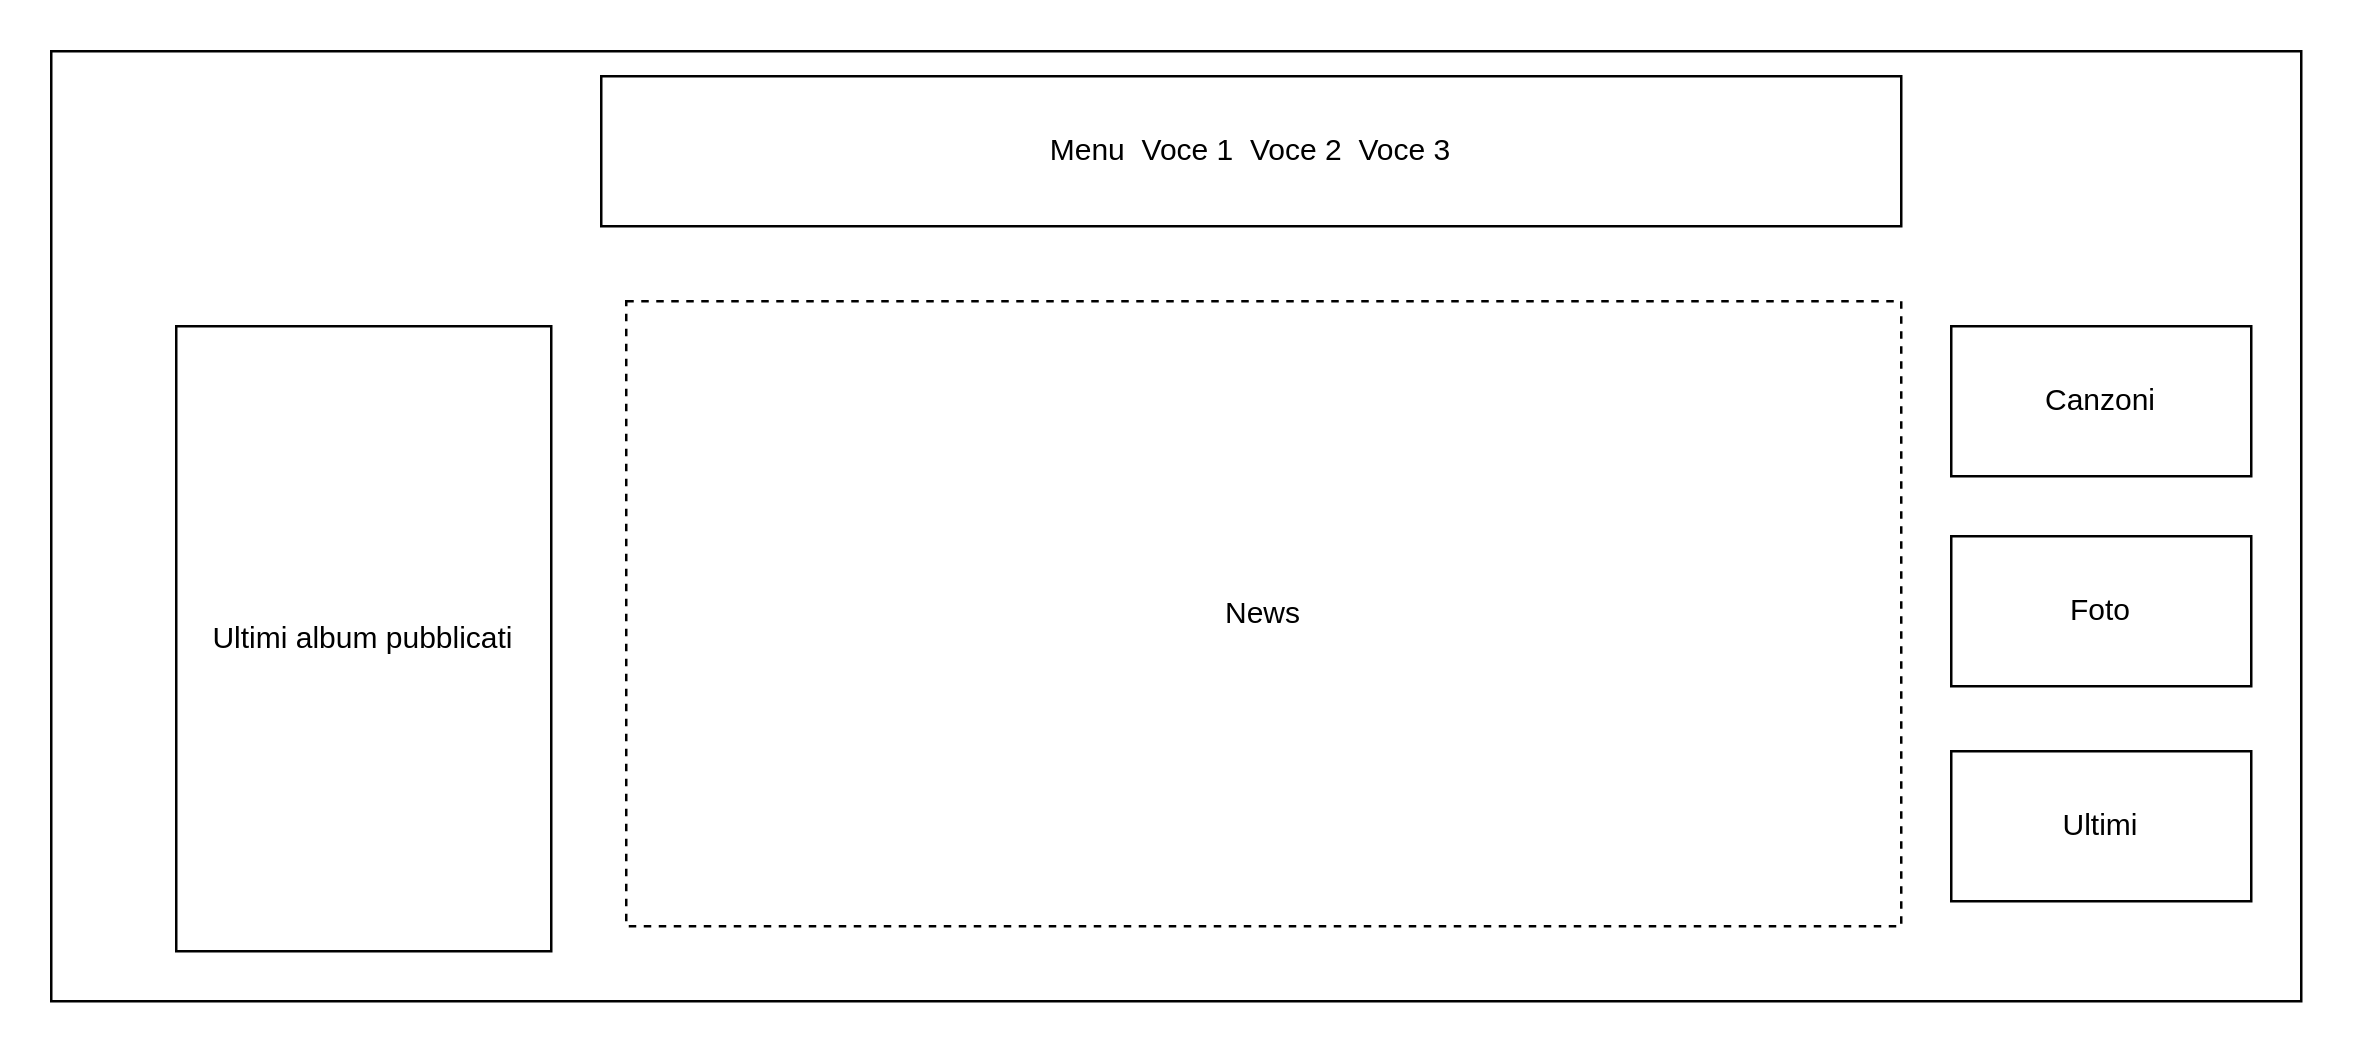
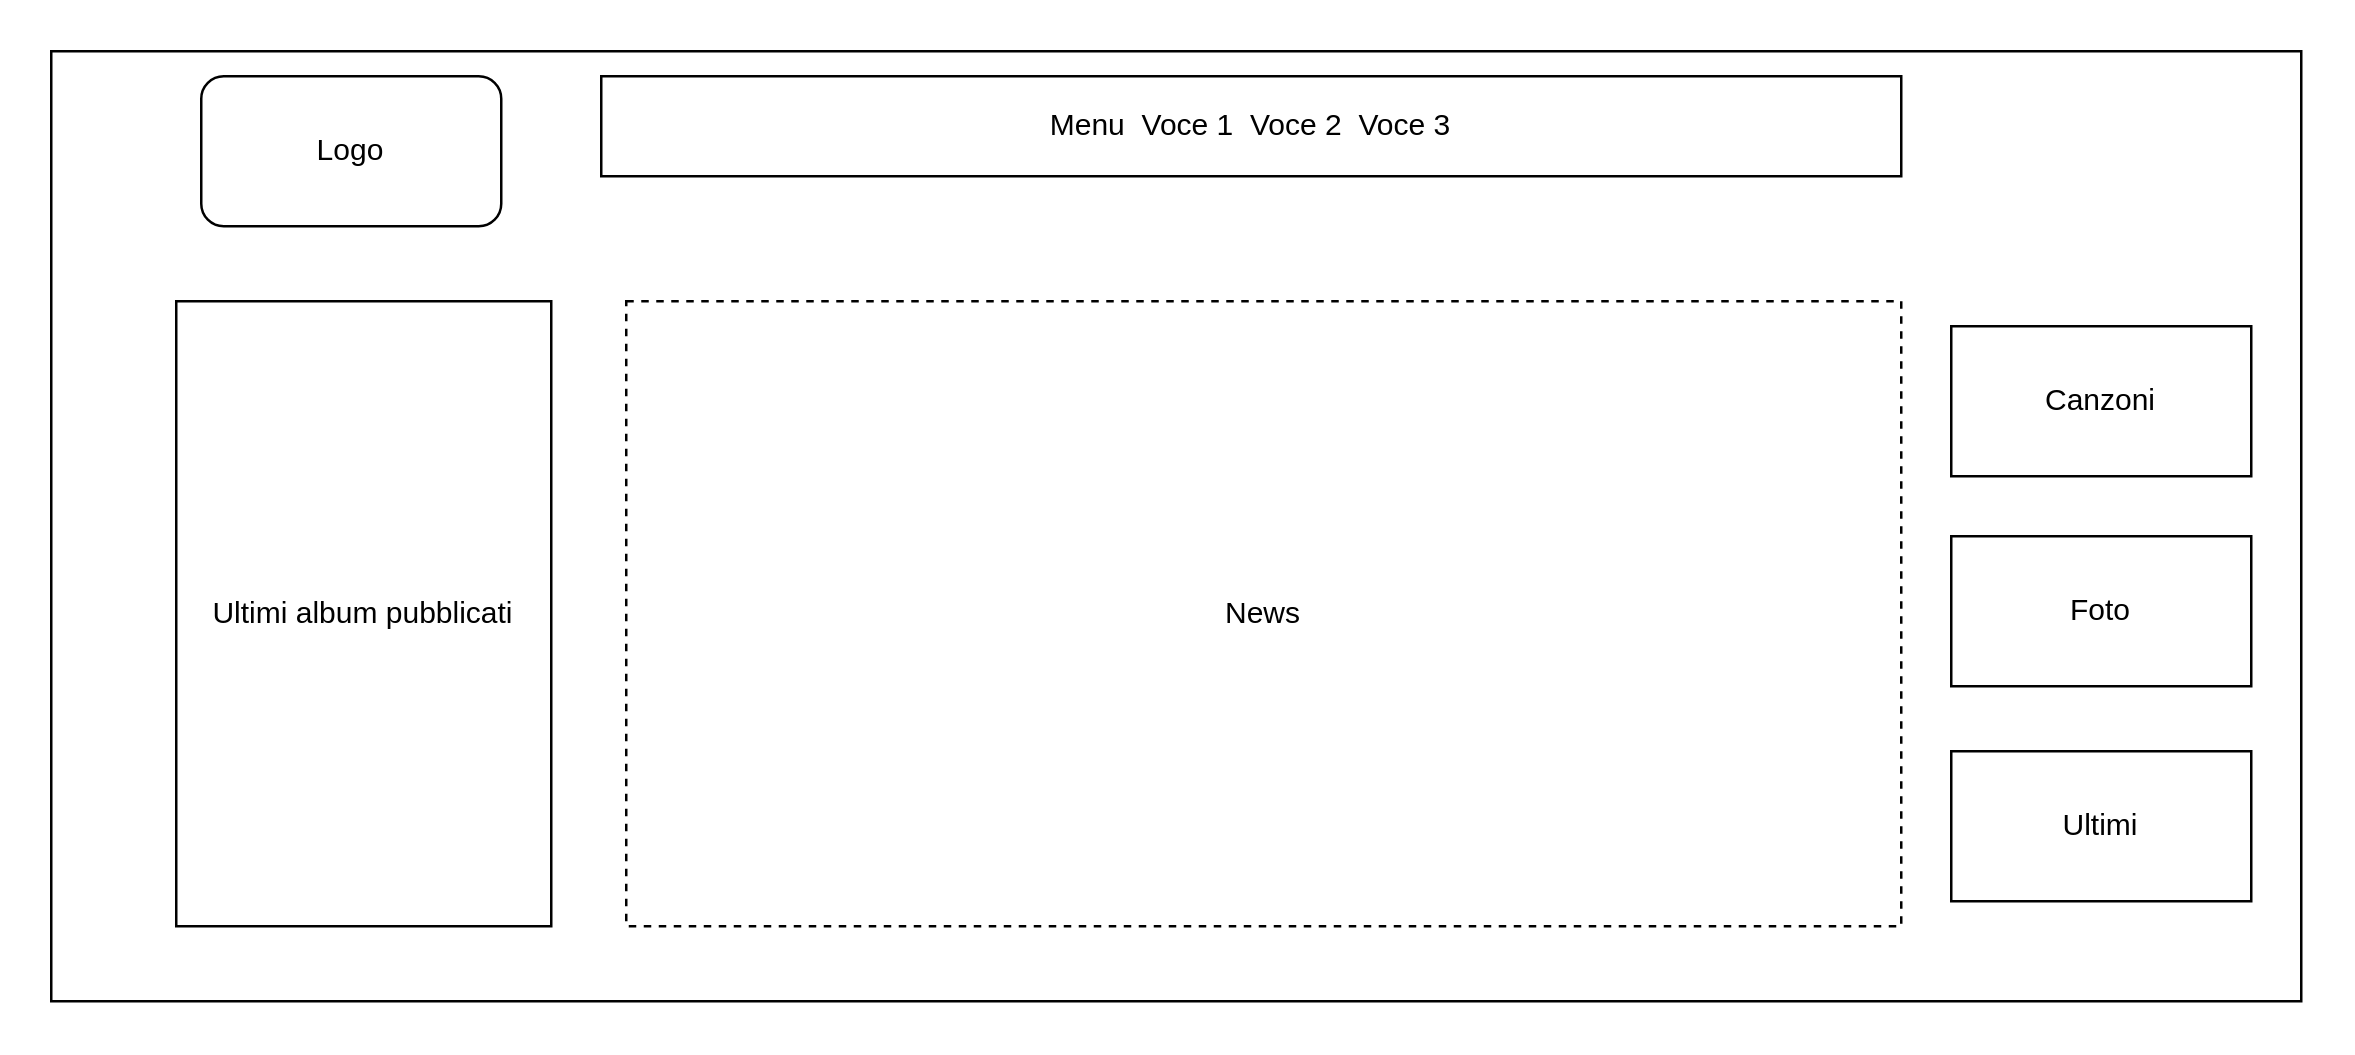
node "Logo": added
node "Menu Voce 1 Voce 2 Voce 3": size 1300x150 -> 1300x100
node "Ultimi album pubblicati": moved (364, 639) -> (364, 614)
